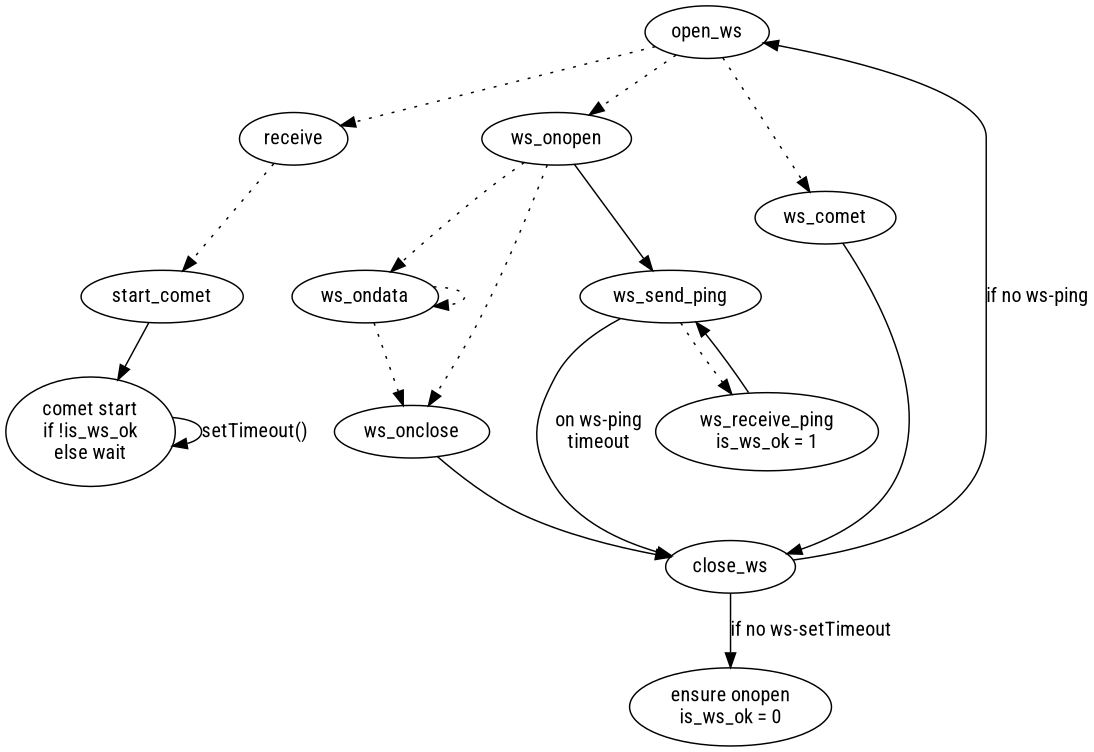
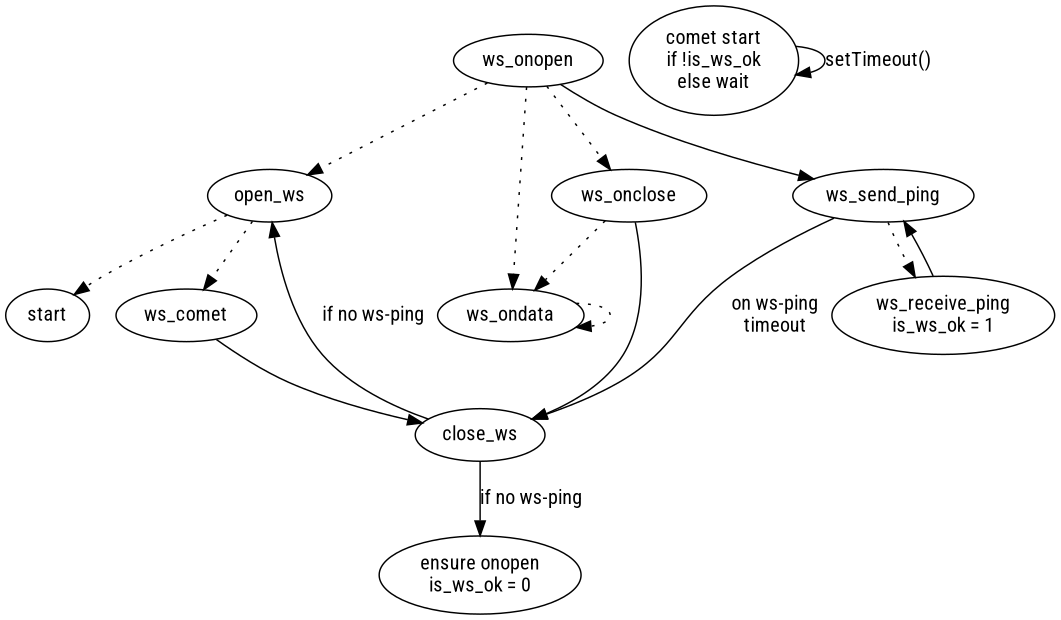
edge "open_ws" -> "ws_onopen": reversed
node "receive": label "receive" -> "start"
node "start_comet": removed
edge "ws_ondata" -> "ws_onclose": reversed
edge "close_ws" -> "ensure onopen is_ws_ok = 0": label "if no ws-setTimeout" -> "if no ws-ping"
